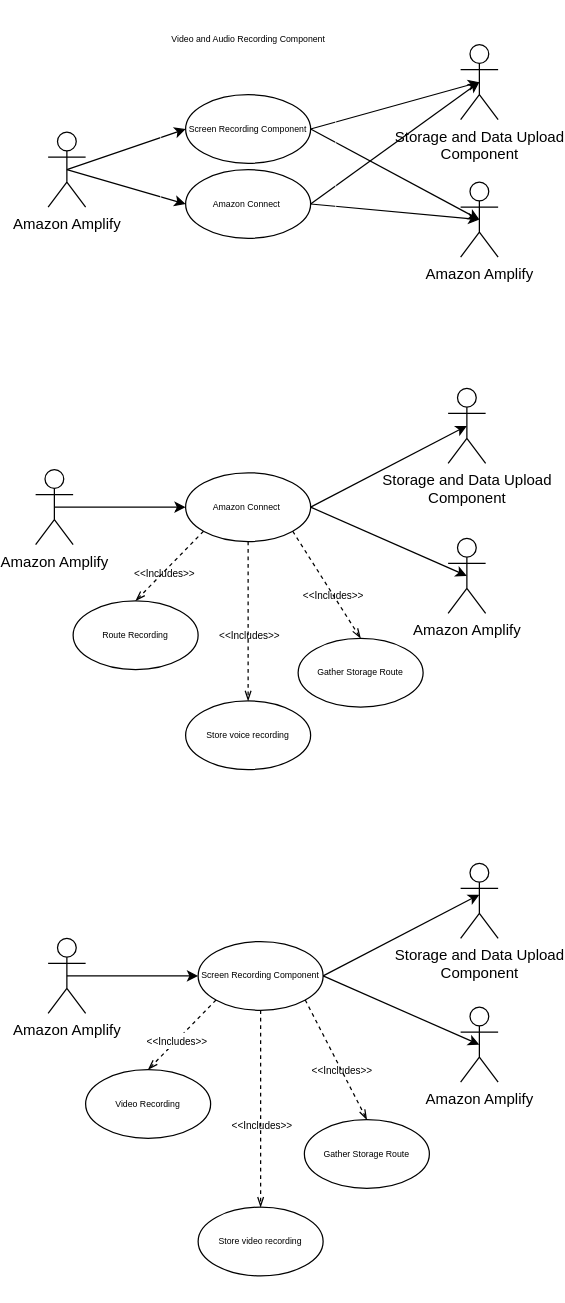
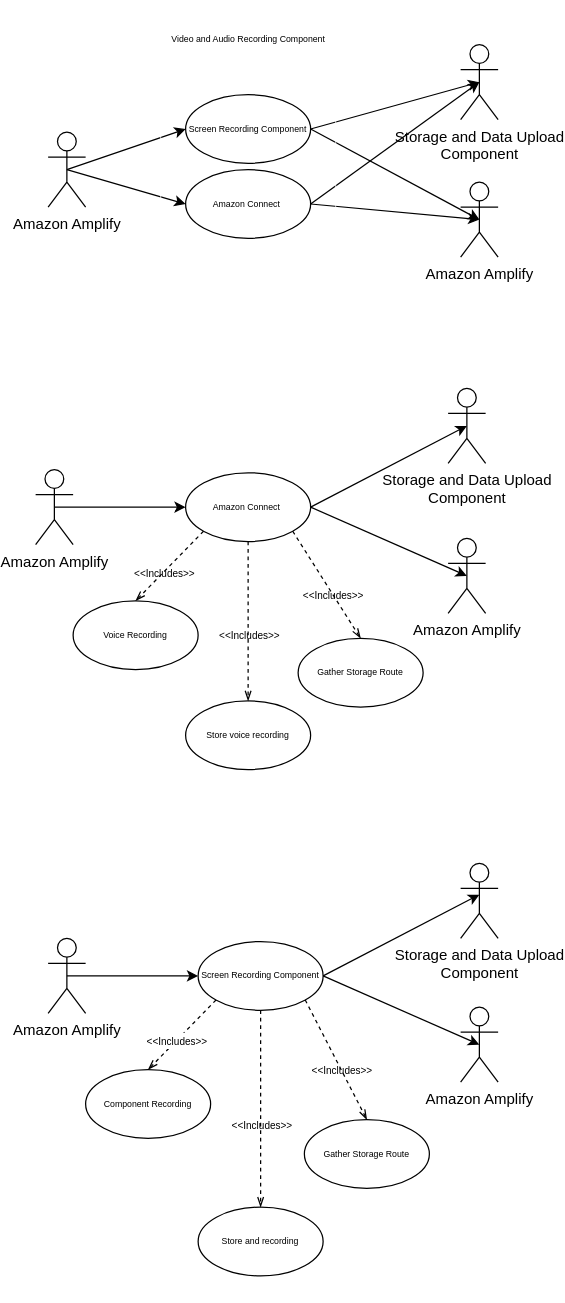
node "Route Recording": label "Route Recording" -> "Voice Recording"
node "Video Recording": label "Video Recording" -> "Component Recording"
node "Store video recording": label "Store video recording" -> "Store and recording"
